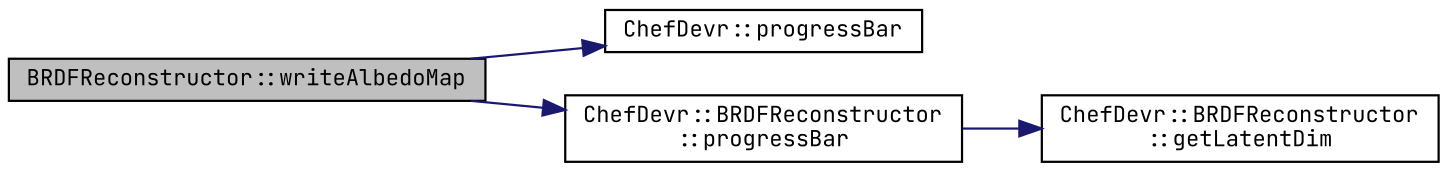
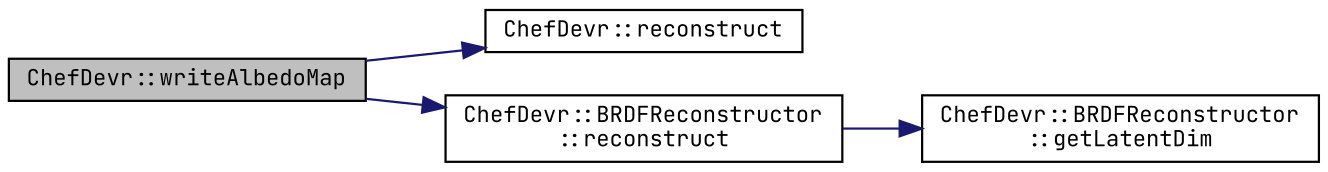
node "ChefDevr::progressBar": label "ChefDevr::progressBar" -> "ChefDevr::reconstruct"
node "BRDFReconstructor::writeAlbedoMap": label "BRDFReconstructor::writeAlbedoMap" -> "ChefDevr::writeAlbedoMap"
node "ChefDevr::BRDFReconstructor ::progressBar": label "ChefDevr::BRDFReconstructor ::progressBar" -> "ChefDevr::BRDFReconstructor ::reconstruct"
